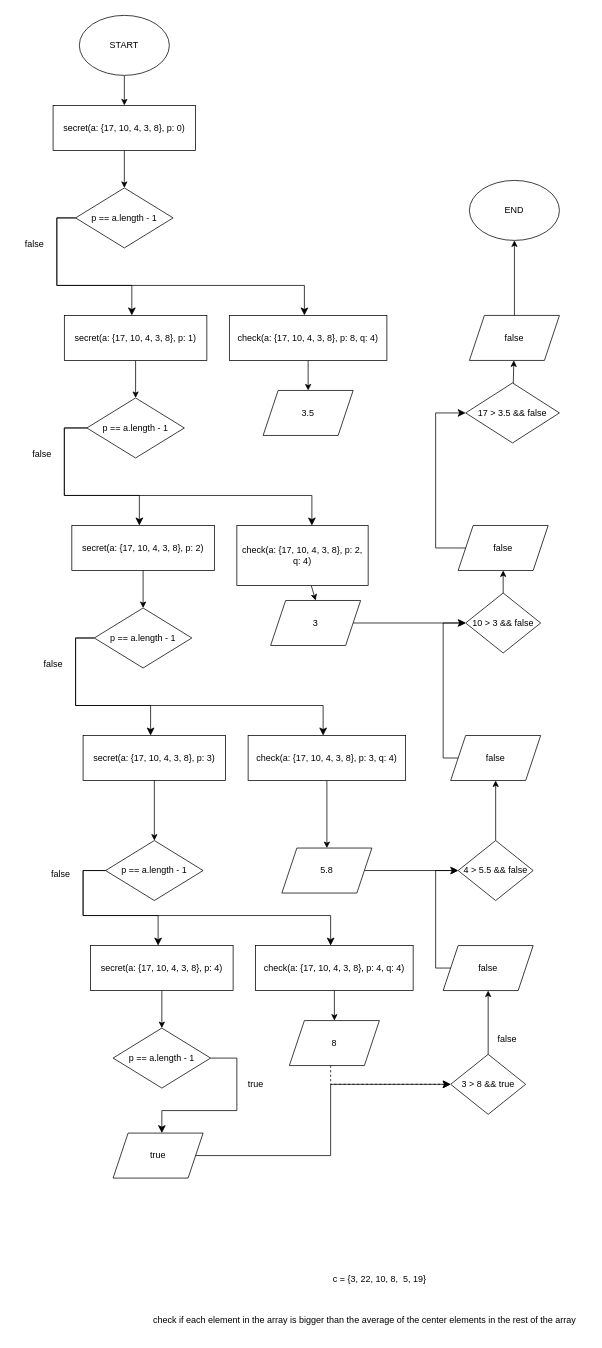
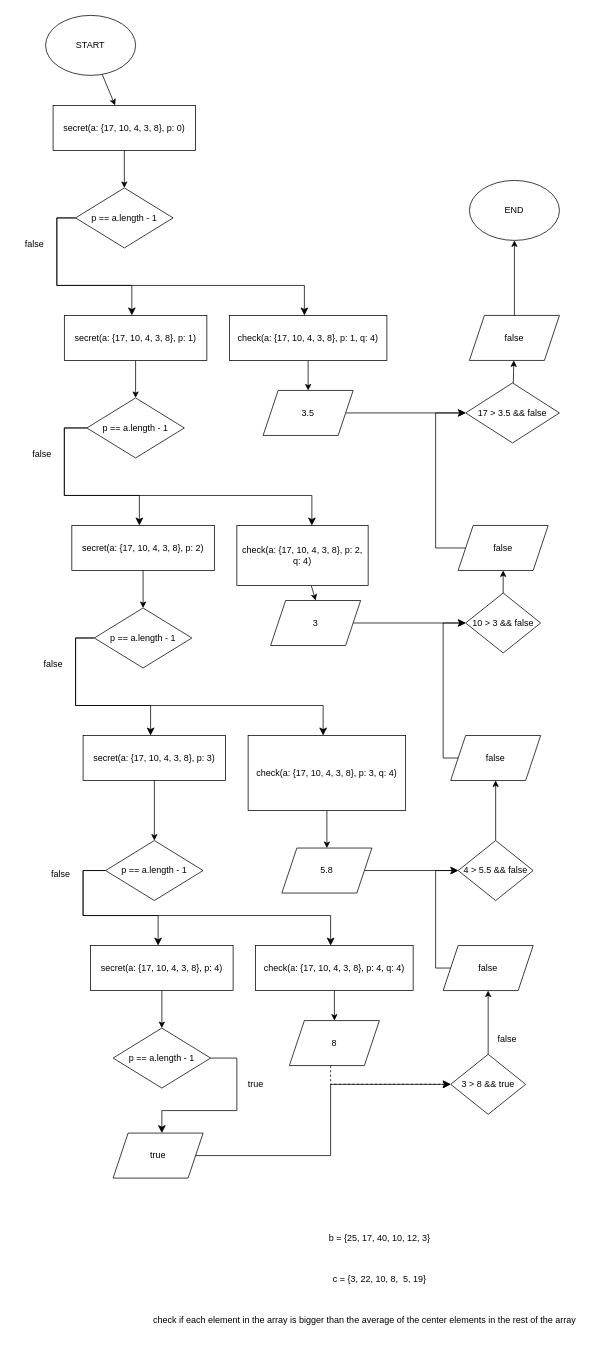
node "START": moved (124, 45) -> (90, 45)
node "check(a: {17, 10, 4, 3, 8}, p: 8, q: 4)": label "check(a: {17, 10, 4, 3, 8}, p: 8, q: 4)" -> "check(a: {17, 10, 4, 3, 8}, p: 1, q: 4)"
edge "3.5" -> "17 > 3.5 && false": added
node "check(a: {17, 10, 4, 3, 8}, p: 3, q: 4)": size 158x45 -> 158x75
node "b = {25, 17, 40, 10, 12, 3}": added
